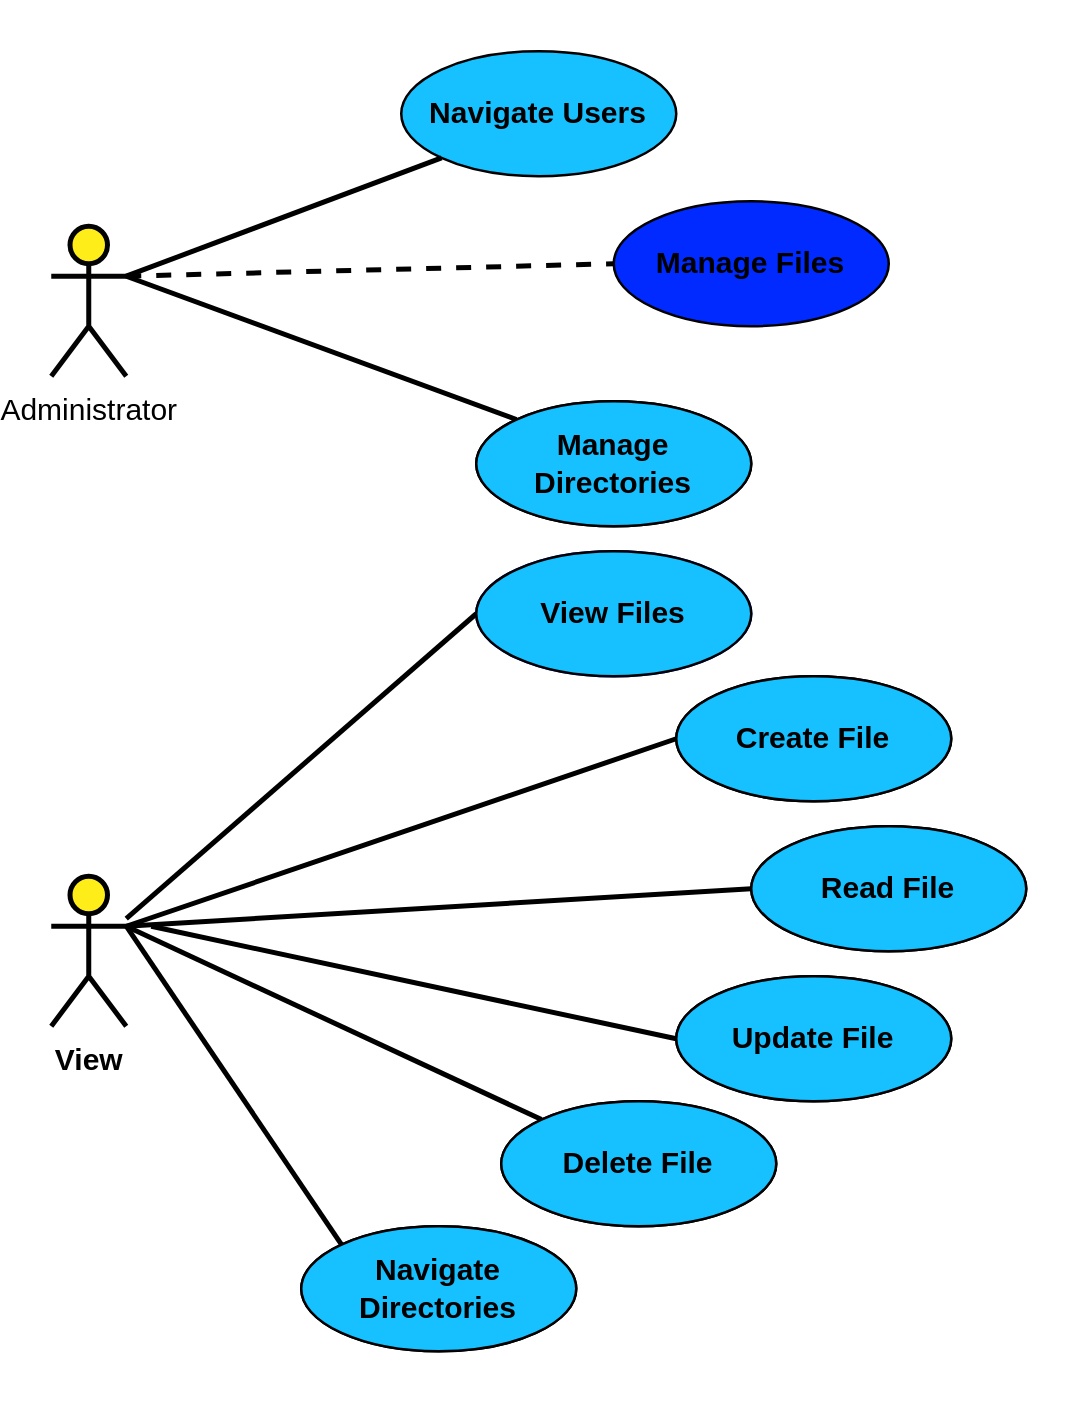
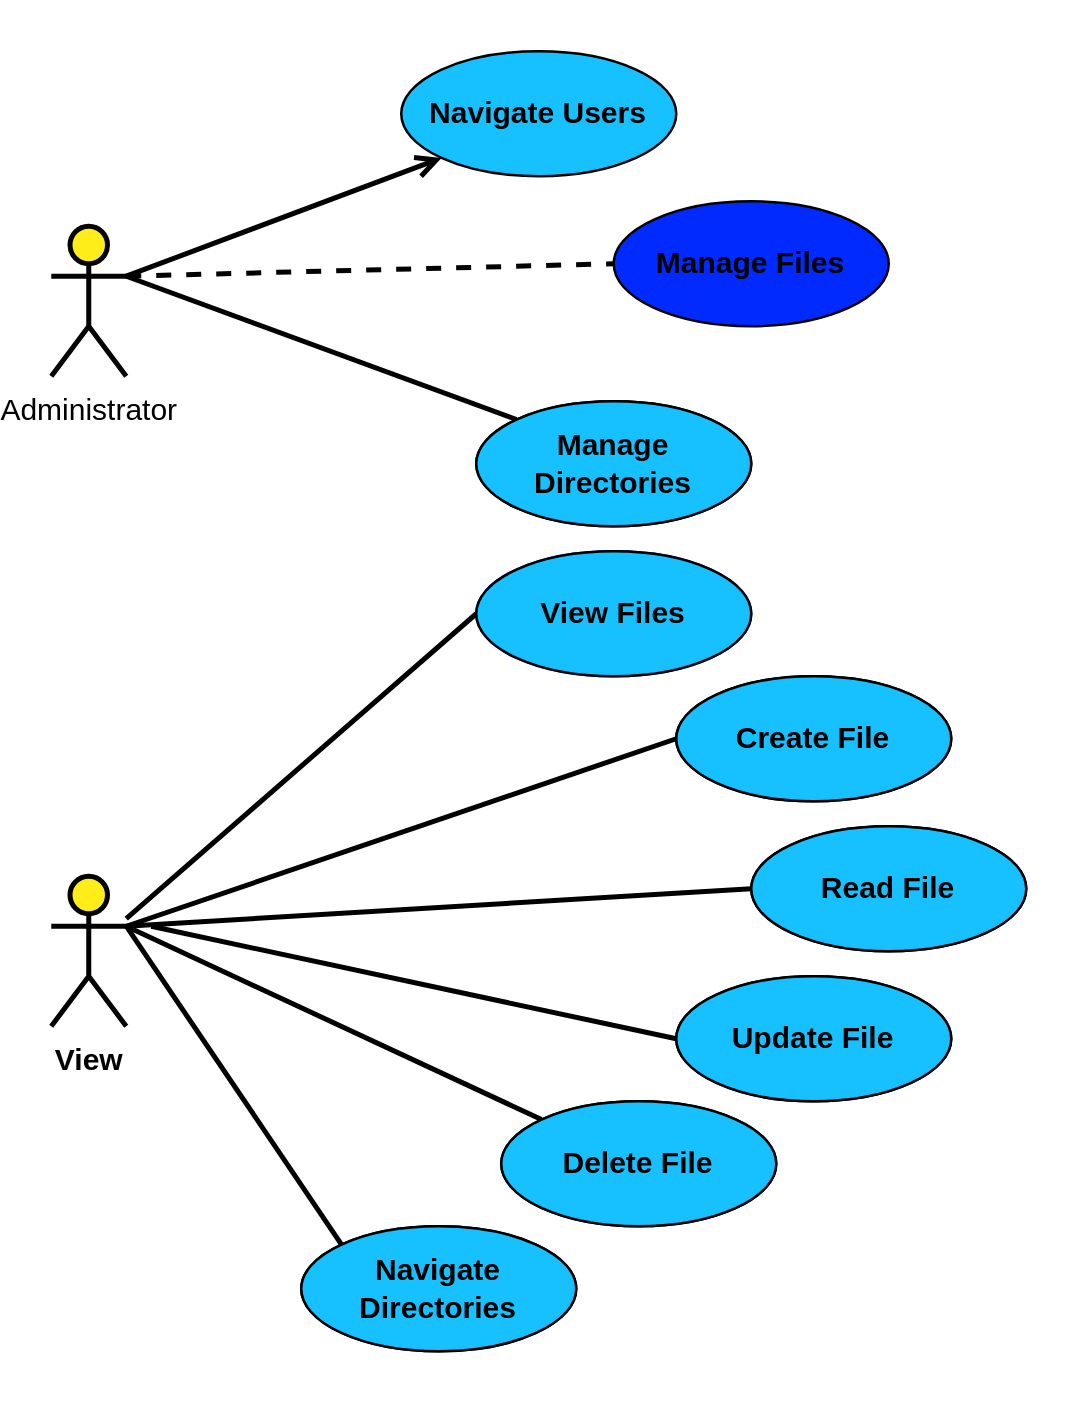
edge "Navigate Users" -- "Administrator": arrowhead none -> open
